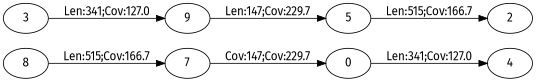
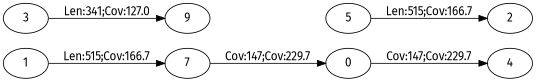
edge "9" -> "5": removed, label "Len:147;Cov:229.7"
edge "0" -> "4": label "Len:341;Cov:127.0" -> "Cov:147;Cov:229.7"
node "8": label "8" -> "1"
